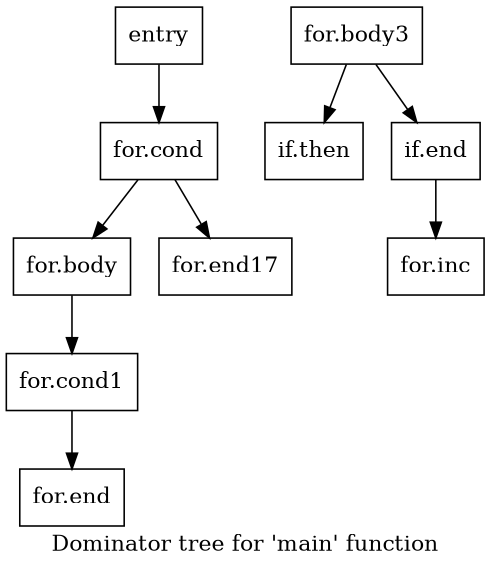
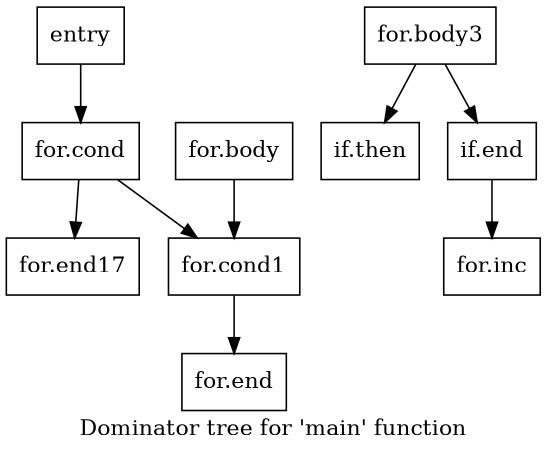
edge "for.cond" -> "for.body": now "for.cond" -> "for.cond1"
